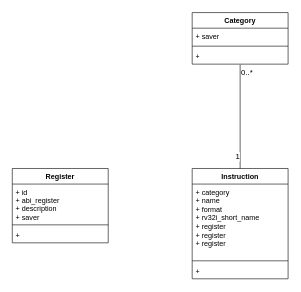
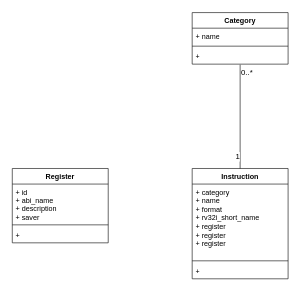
node "+ saver": label "+ saver" -> "+ name"
node "+ id + abi_register + description + saver": label "+ id + abi_register + description + saver" -> "+ id + abi_name + description + saver"
